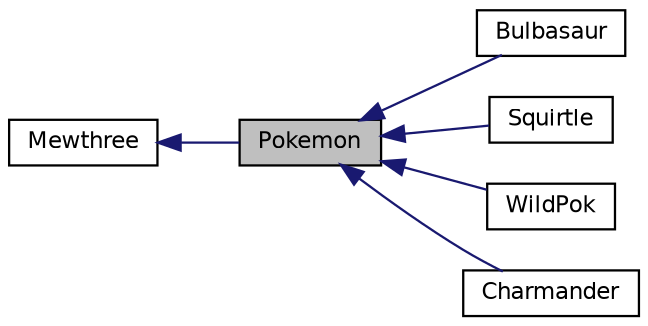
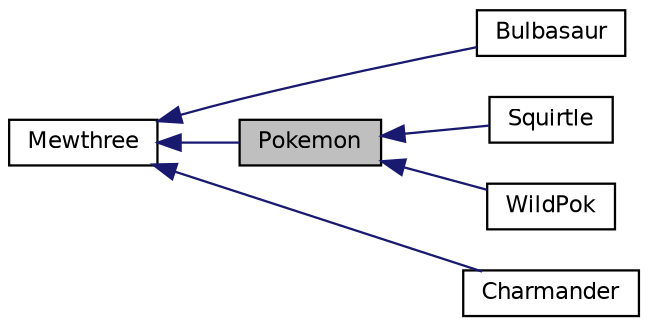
edge "Bulbasaur" -> "Pokemon": now "Bulbasaur" -> "Mewthree"
edge "Charmander" -> "Pokemon": now "Charmander" -> "Mewthree"
